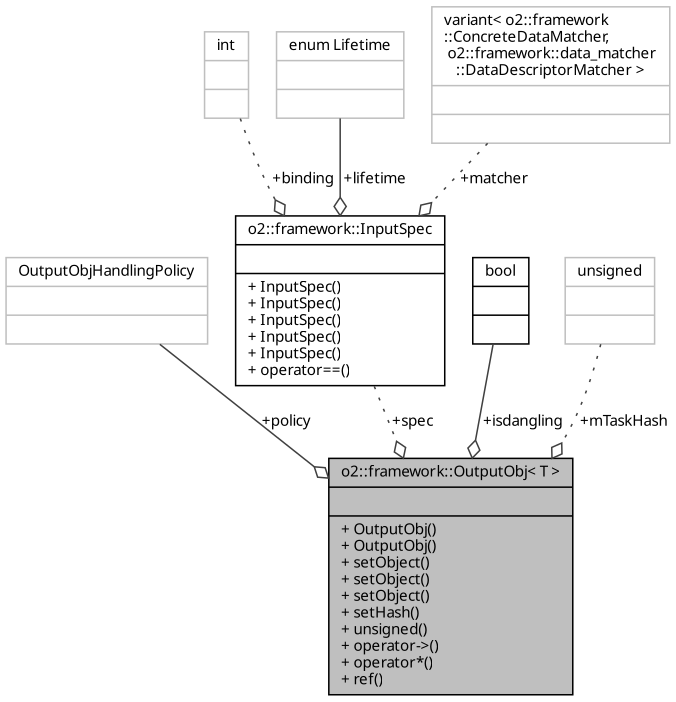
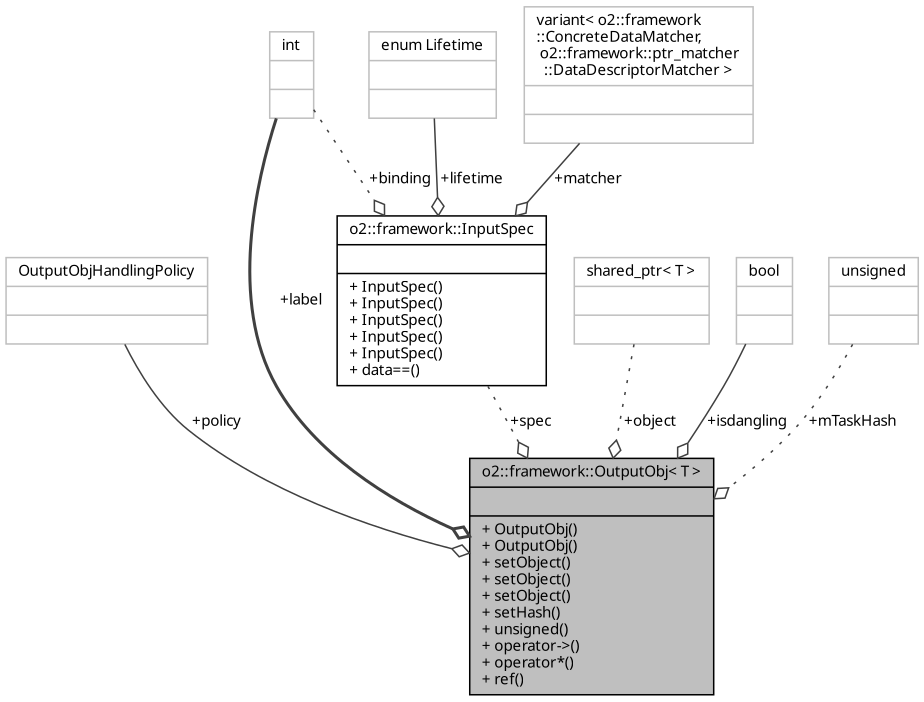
node "variant< o2::framework": text "o2::framework::data_matcher" -> "o2::framework::ptr_matcher"
edge "variant< o2::framework" -> "o2::framework::InputSpec": style dotted -> solid
node "bool": color black -> grey75
node "shared_ptr< T >": added
edge "int" -> "o2::framework::OutputObj< T >": added, label "+label"
node "o2::framework::InputSpec": text "+ operator==()" -> "+ data==()"
